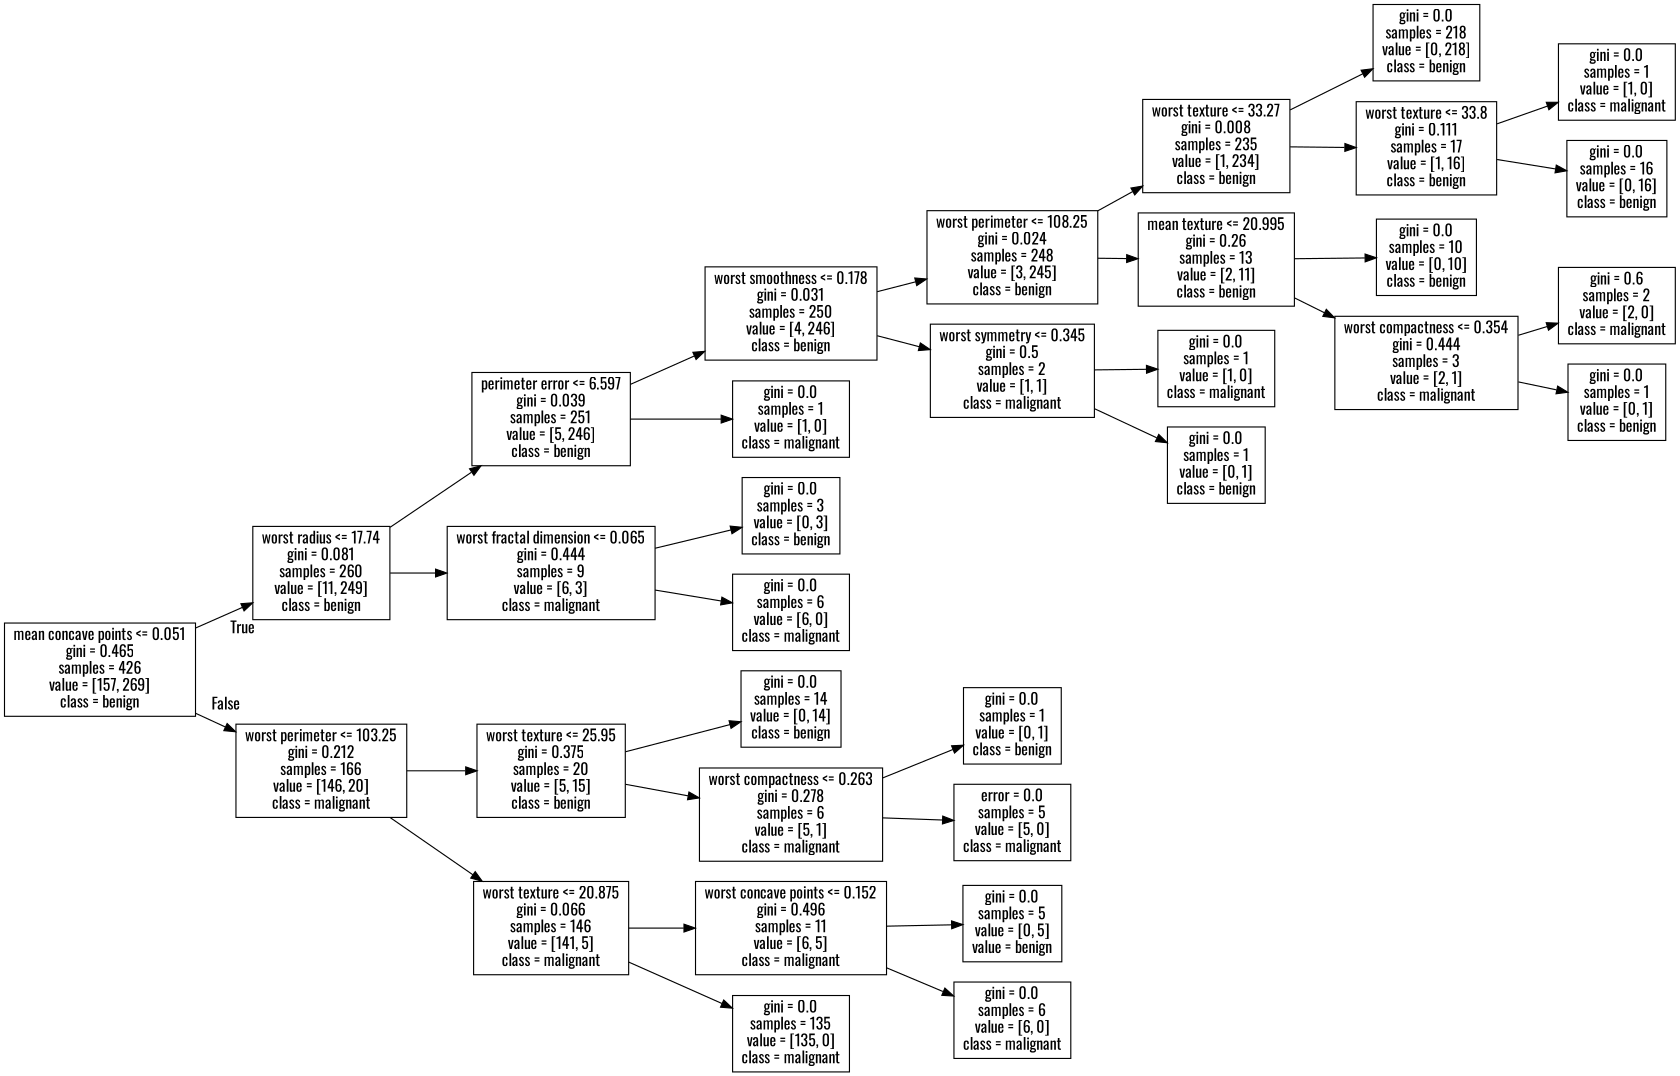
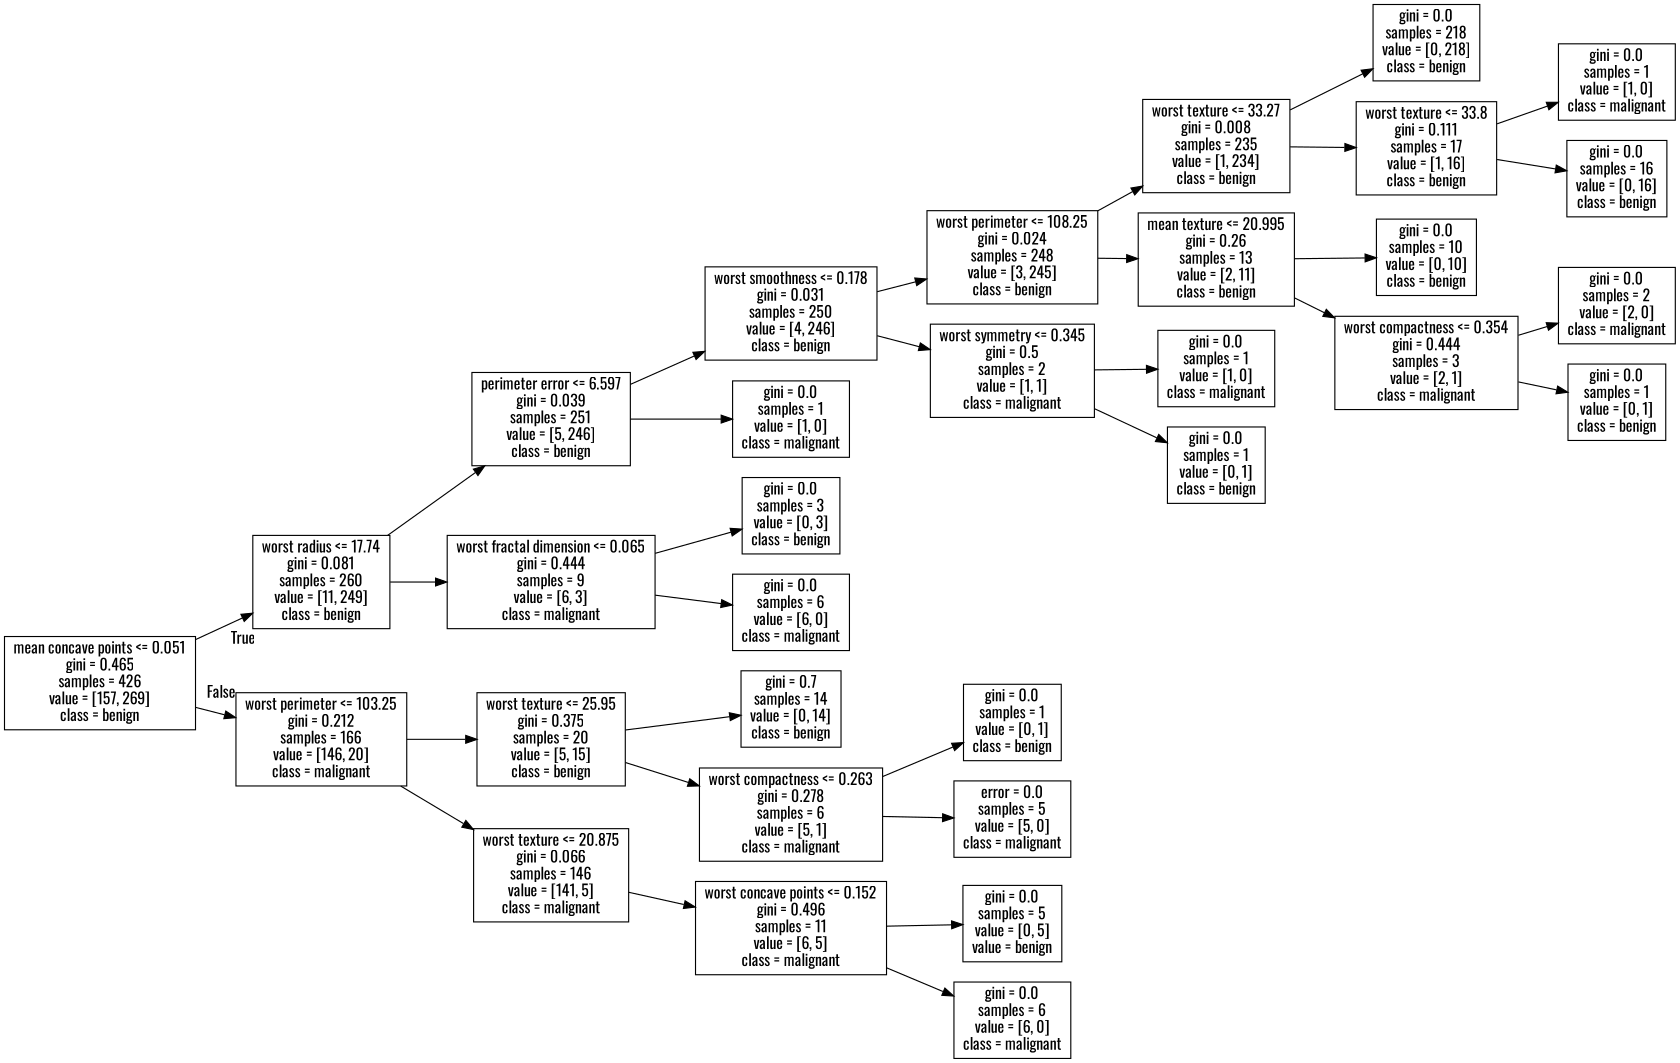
node "gini = 0.6 samples = 2 value = [2, 0] class = malignant": label "gini = 0.6 samples = 2 value = [2, 0] class = malignant" -> "gini = 0.0 samples = 2 value = [2, 0] class = malignant"
node "gini = 0.0 samples = 14 value = [0, 14] class = benign": label "gini = 0.0 samples = 14 value = [0, 14] class = benign" -> "gini = 0.7 samples = 14 value = [0, 14] class = benign"
node "gini = 0.0 samples = 135 value = [135, 0] class = malignant": removed
